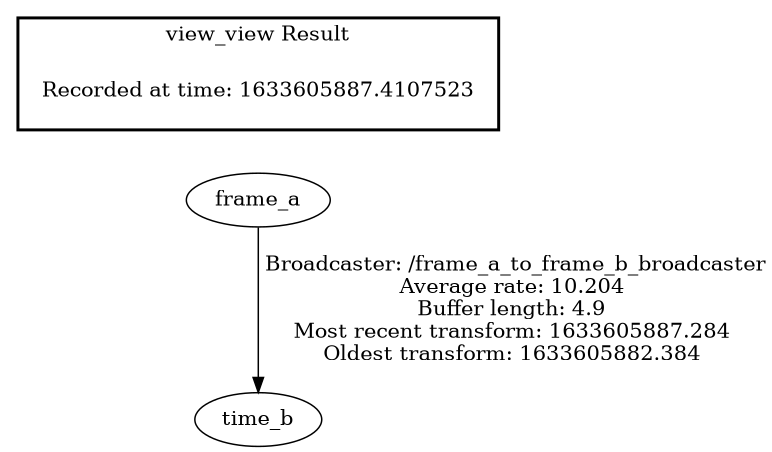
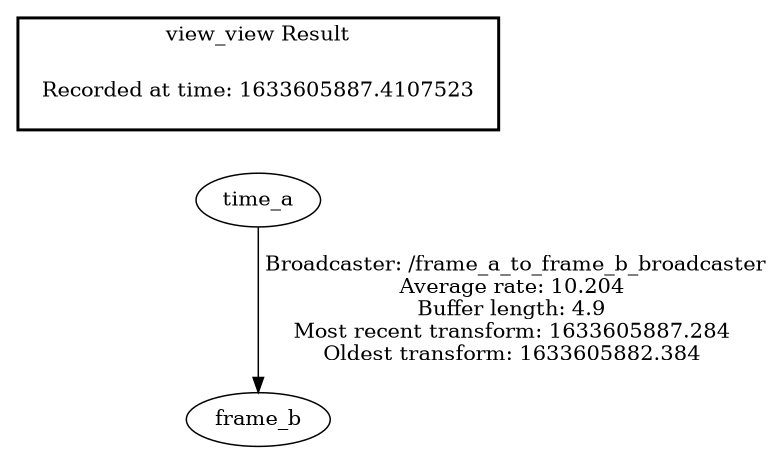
node "frame_a": label "frame_a" -> "time_a"
node "time_b": label "time_b" -> "frame_b"
